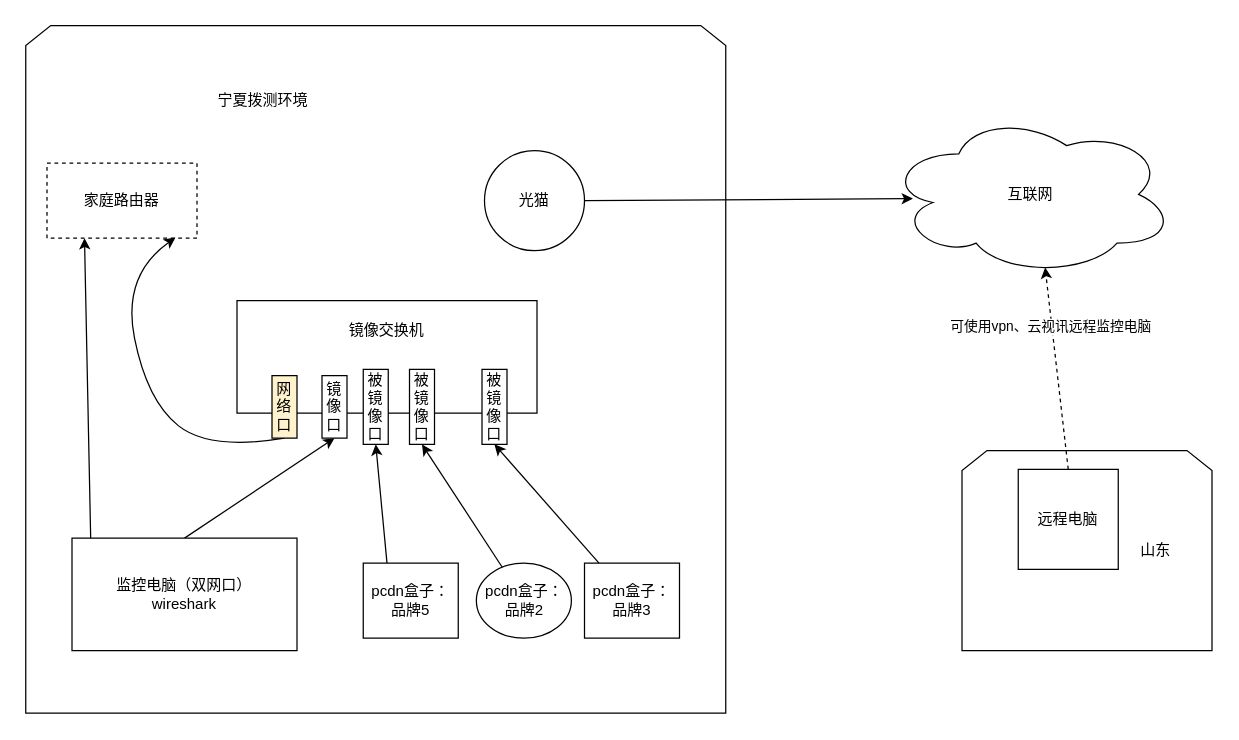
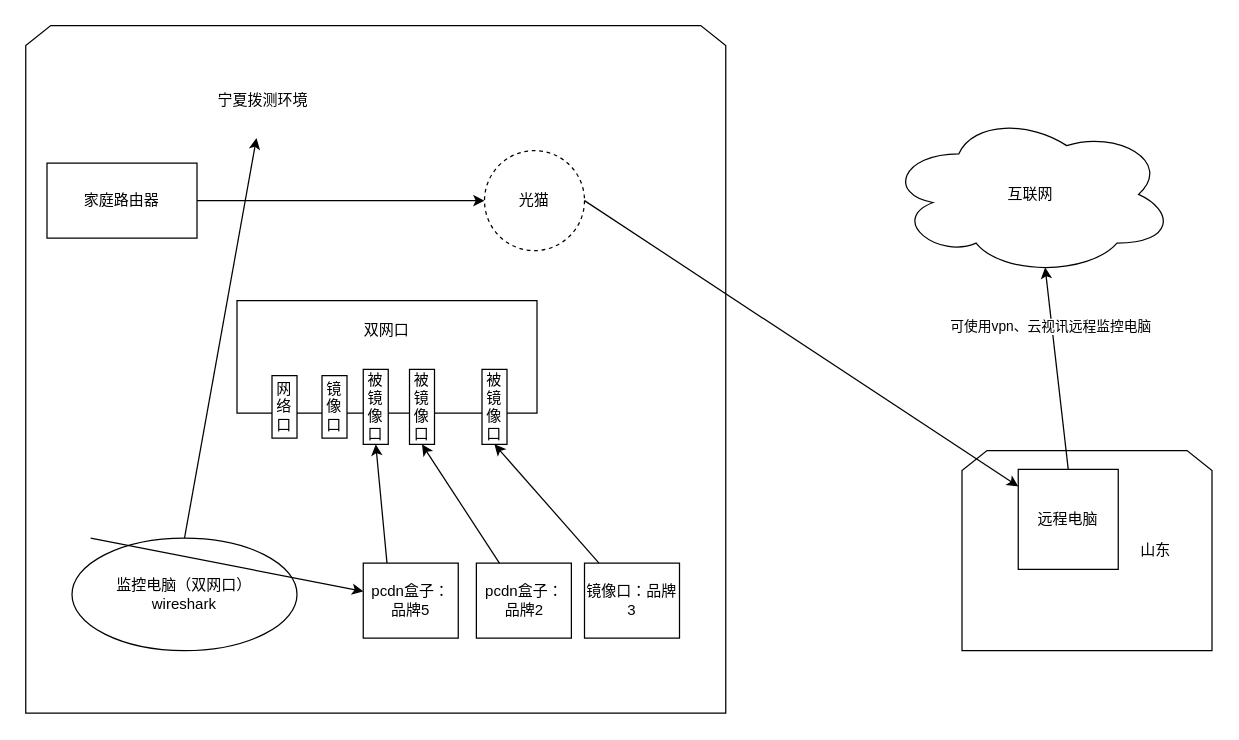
edge "光猫" -> "互联网": now "光猫" -> "远程电脑"
node "家庭路由器": style dashed -> solid
edge "家庭路由器" -> "光猫": added
node "光猫": style solid -> dashed
node "镜像交换机": label "镜像交换机" -> "双网口"
edge "网络口" -> "家庭路由器": removed
edge "监控电脑（双网口） wireshark" -> "家庭路由器": now "监控电脑（双网口） wireshark" -> "pcdn盒子：品牌5"
edge "远程电脑" -> "互联网": style dashed -> solid
node "网络口": fillcolor #fff2cc -> #ffffff
edge "监控电脑（双网口） wireshark" -> "镜像口": now "监控电脑（双网口） wireshark" -> "宁夏拨测环境"
node "监控电脑（双网口） wireshark": shape rectangle -> ellipse
node "pcdn盒子：品牌2": shape ellipse -> rectangle
node "pcdn盒子：品牌3": label "pcdn盒子：品牌3" -> "镜像口：品牌3"
